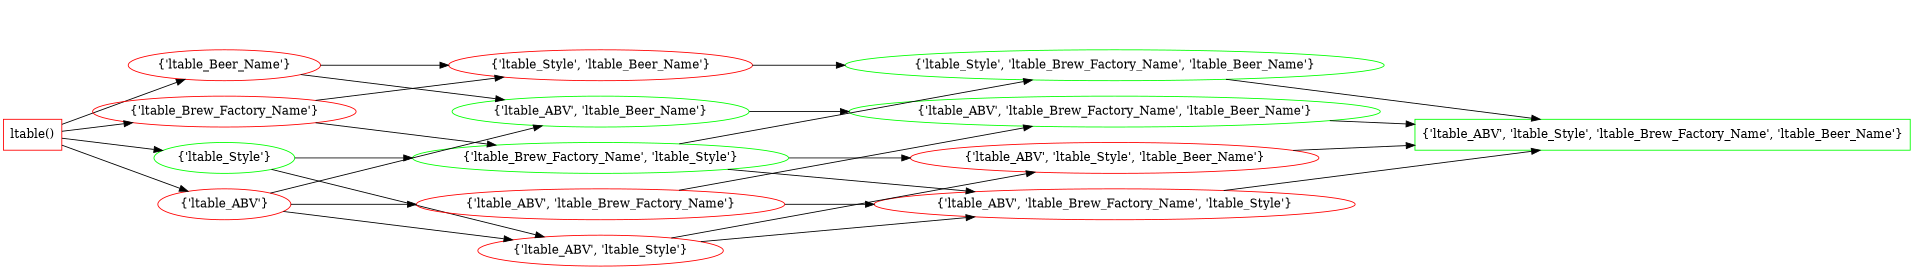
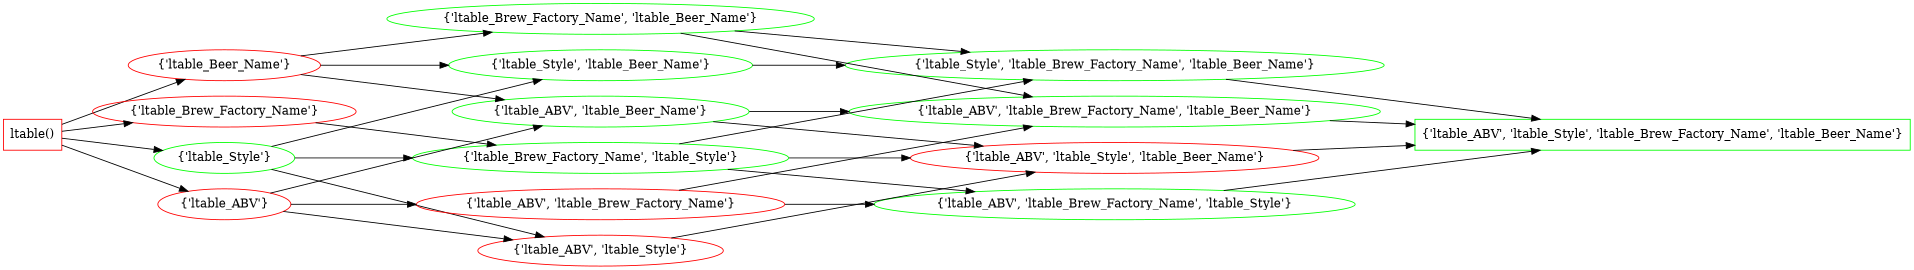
node "{'ltable_Brew_Factory_Name', 'ltable_Beer_Name'}": added
node "{'ltable_Style', 'ltable_Beer_Name'}": color red -> green
edge "{'ltable_Brew_Factory_Name'}" -> "{'ltable_Style', 'ltable_Beer_Name'}": now "{'ltable_Style'}" -> "{'ltable_Style', 'ltable_Beer_Name'}"
edge "{'ltable_ABV', 'ltable_Beer_Name'}" -> "{'ltable_ABV', 'ltable_Style', 'ltable_Beer_Name'}": added
node "{'ltable_ABV', 'ltable_Brew_Factory_Name', 'ltable_Style'}": color red -> green
edge "{'ltable_ABV', 'ltable_Style'}" -> "{'ltable_ABV', 'ltable_Brew_Factory_Name', 'ltable_Style'}": removed
